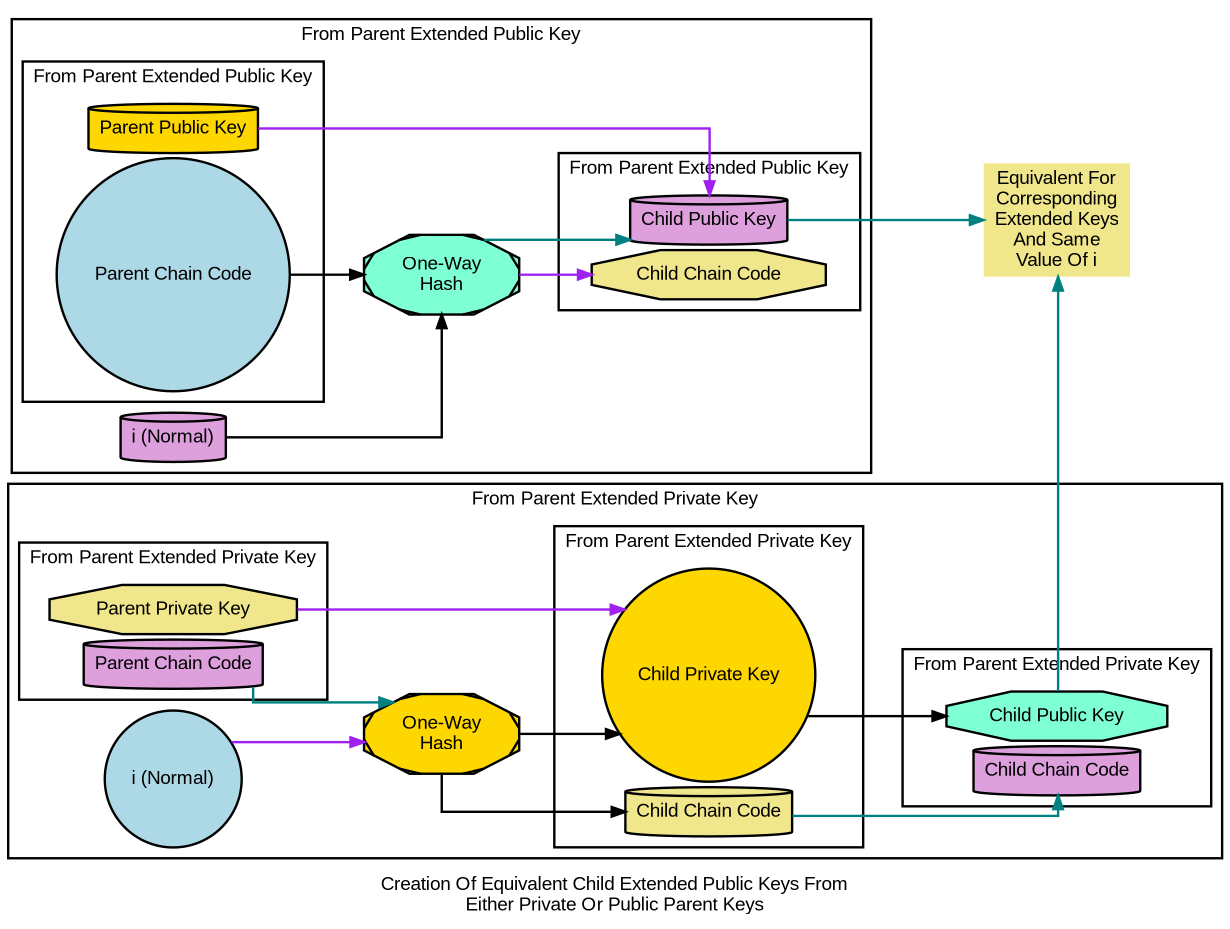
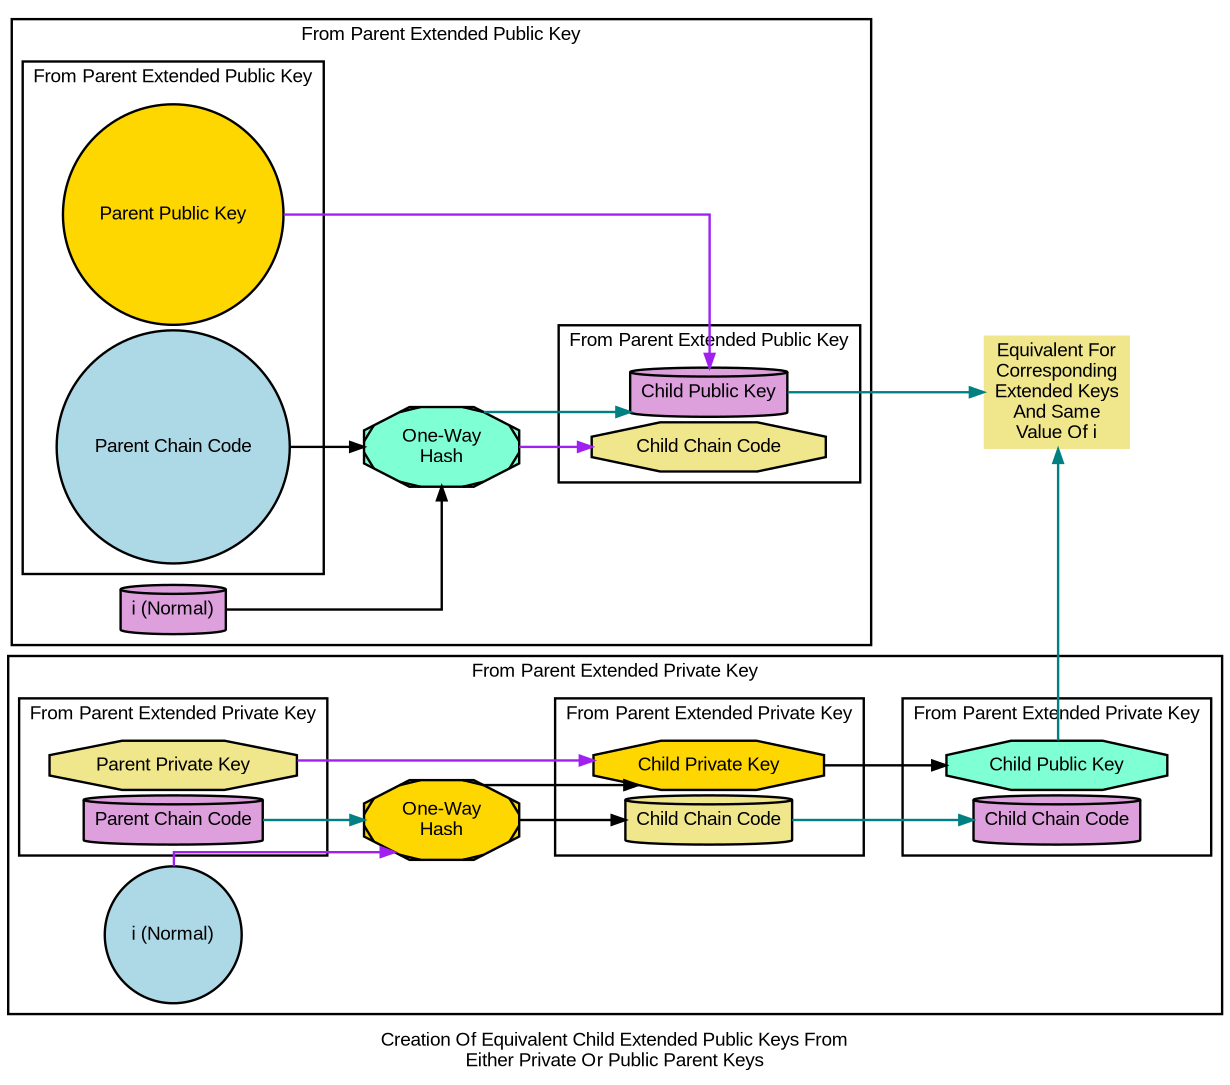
node "Parent Public Key": shape cylinder -> circle
node "Child Private Key": shape circle -> octagon
